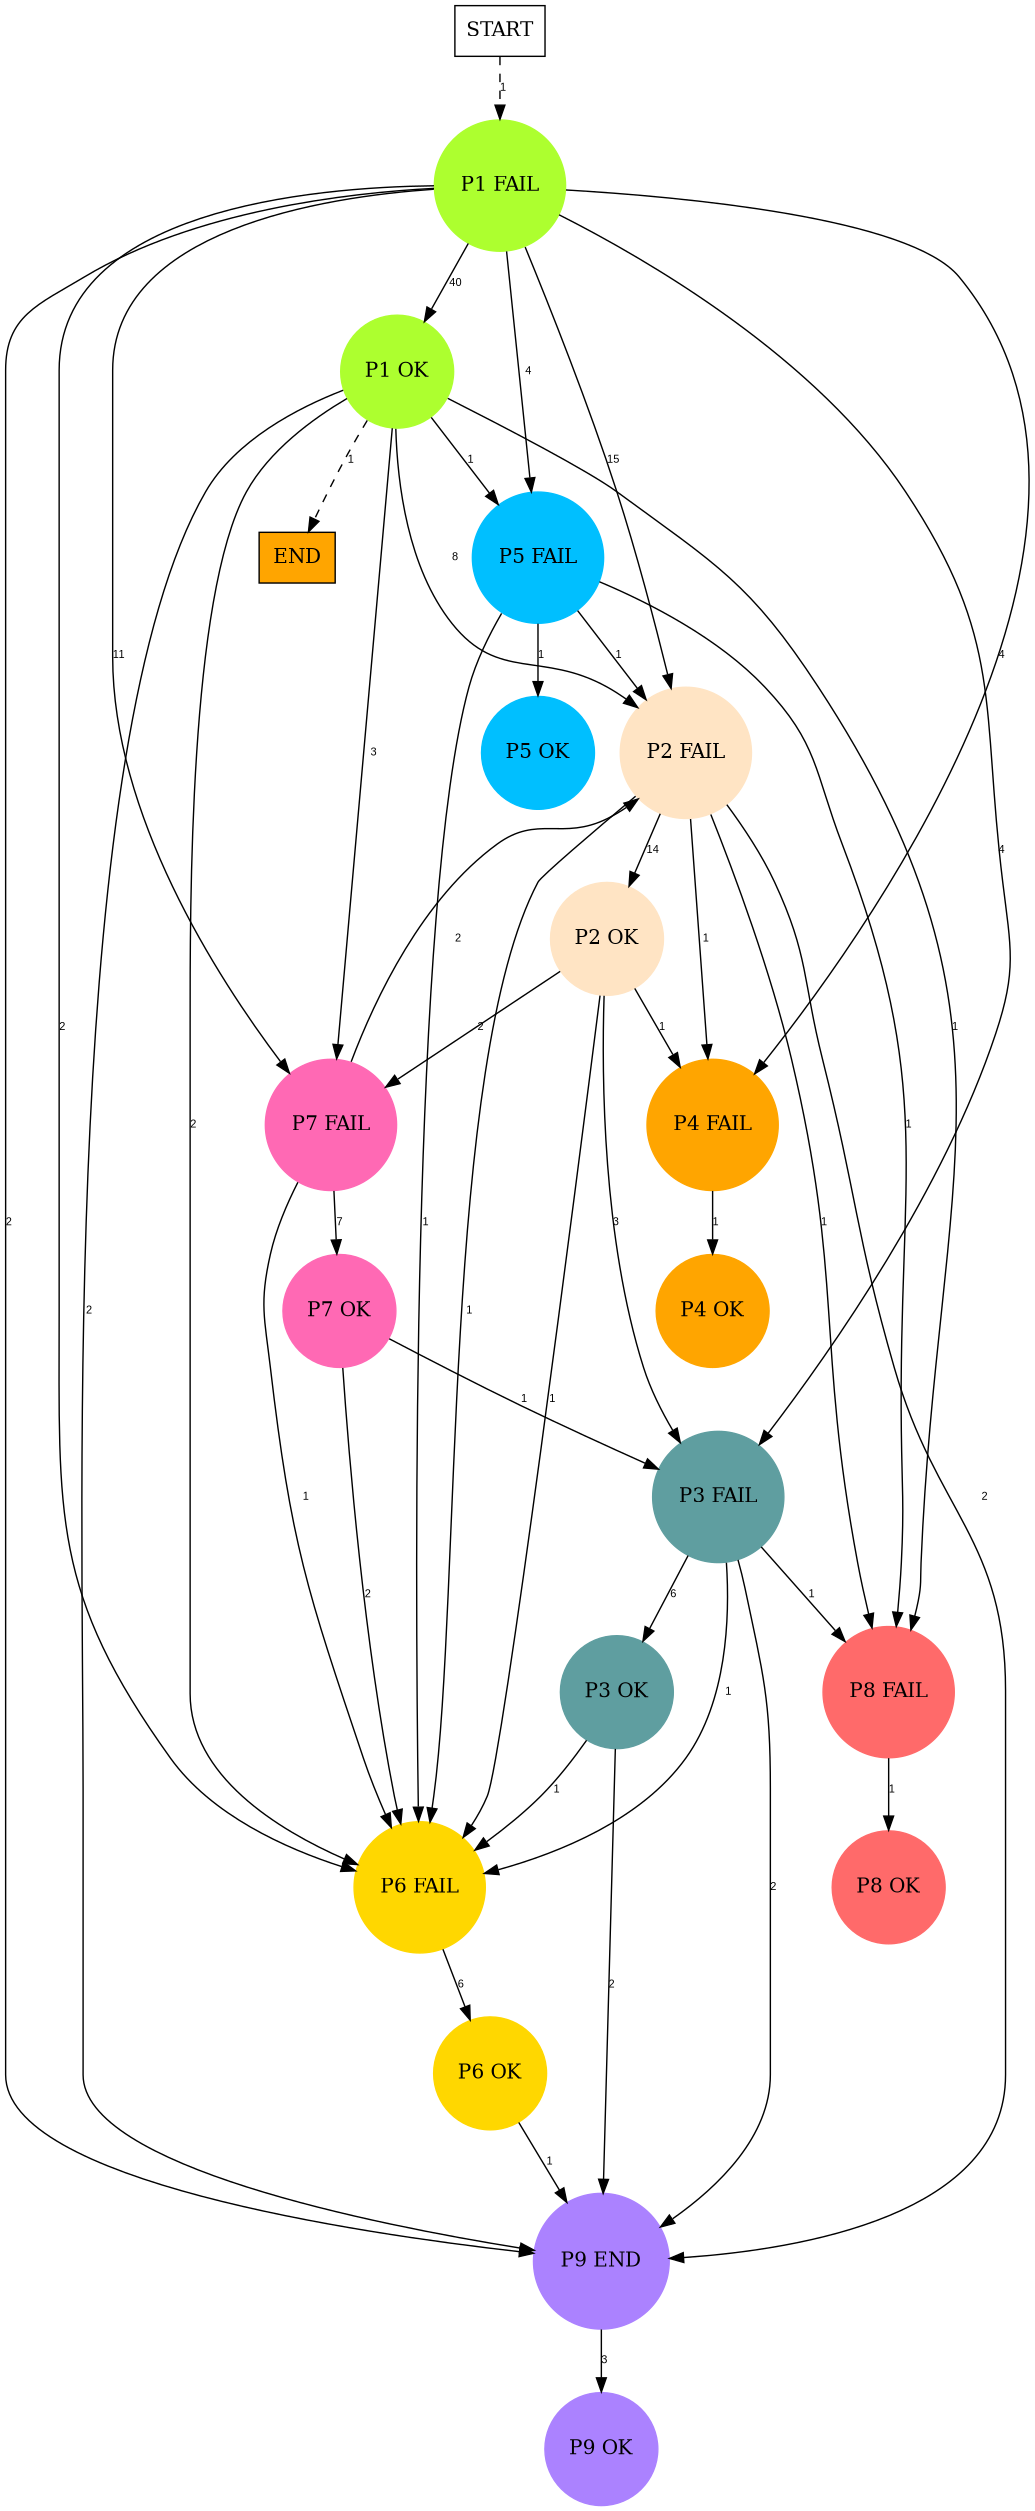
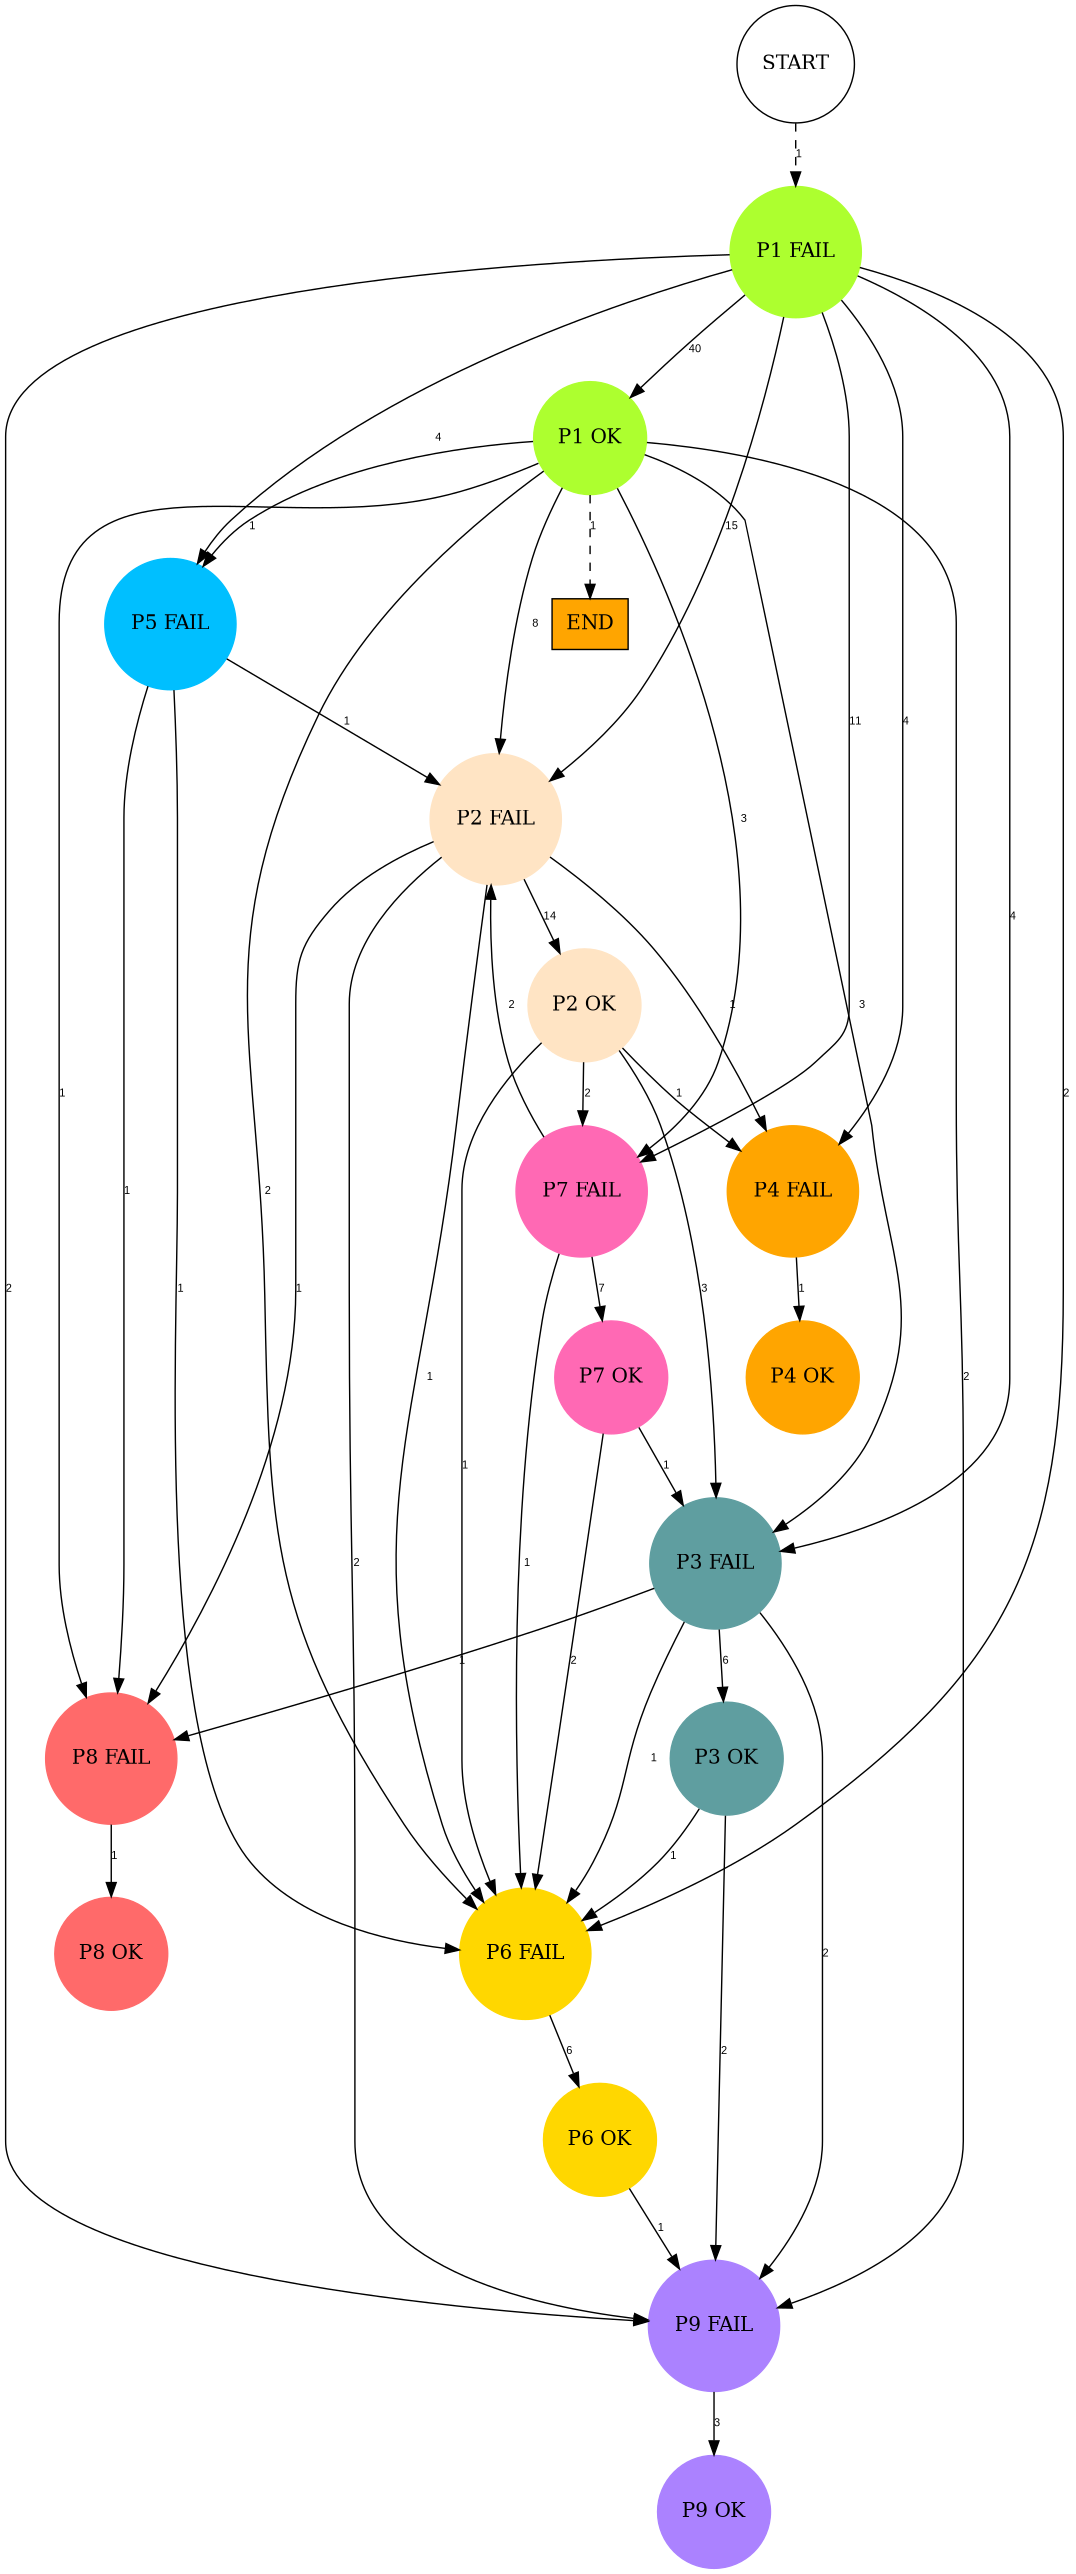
node "START": shape box -> circle
node "P5 OK": removed
edge "P1 OK" -> "P3 FAIL": added, label "3"
node "P9 END": label "P9 END" -> "P9 FAIL"
